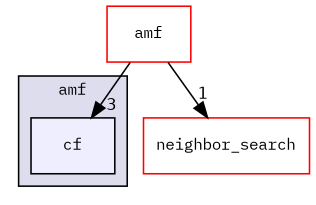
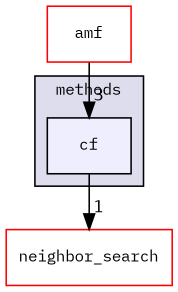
edge "amf" -> "neighbor_search": now "cf" -> "neighbor_search"
cluster "amf": label "amf" -> "methods"
